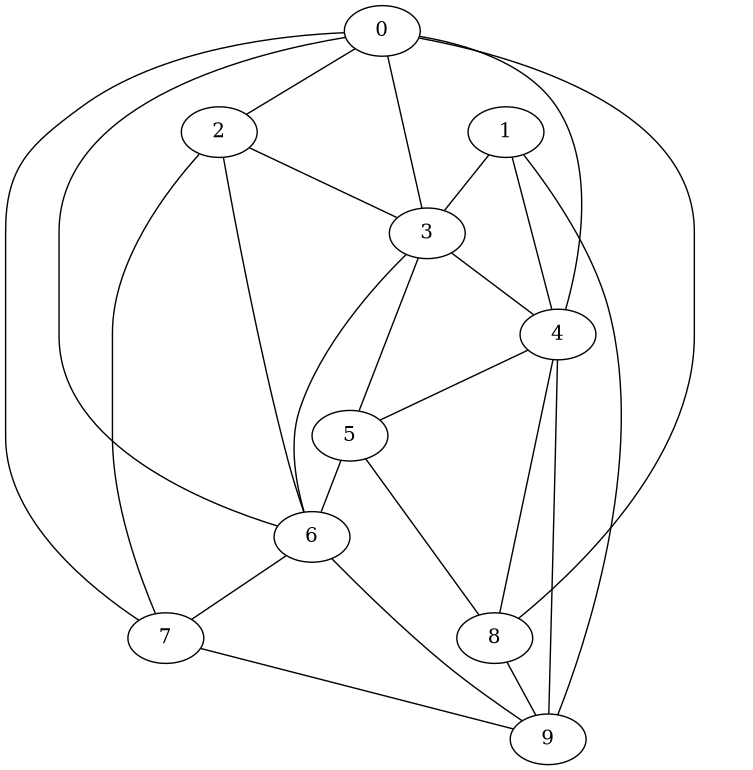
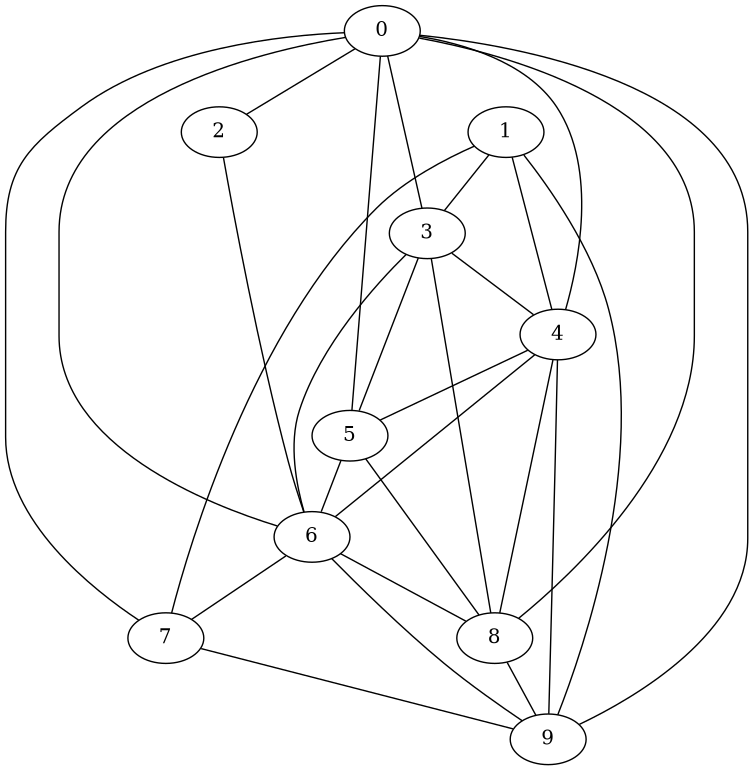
edge "2" -- "3": now "8" -- "3"
edge "0" -- "5": added
edge "0" -- "9": added
edge "2" -- "7": now "1" -- "7"
edge "4" -- "6": added
edge "6" -- "8": added
